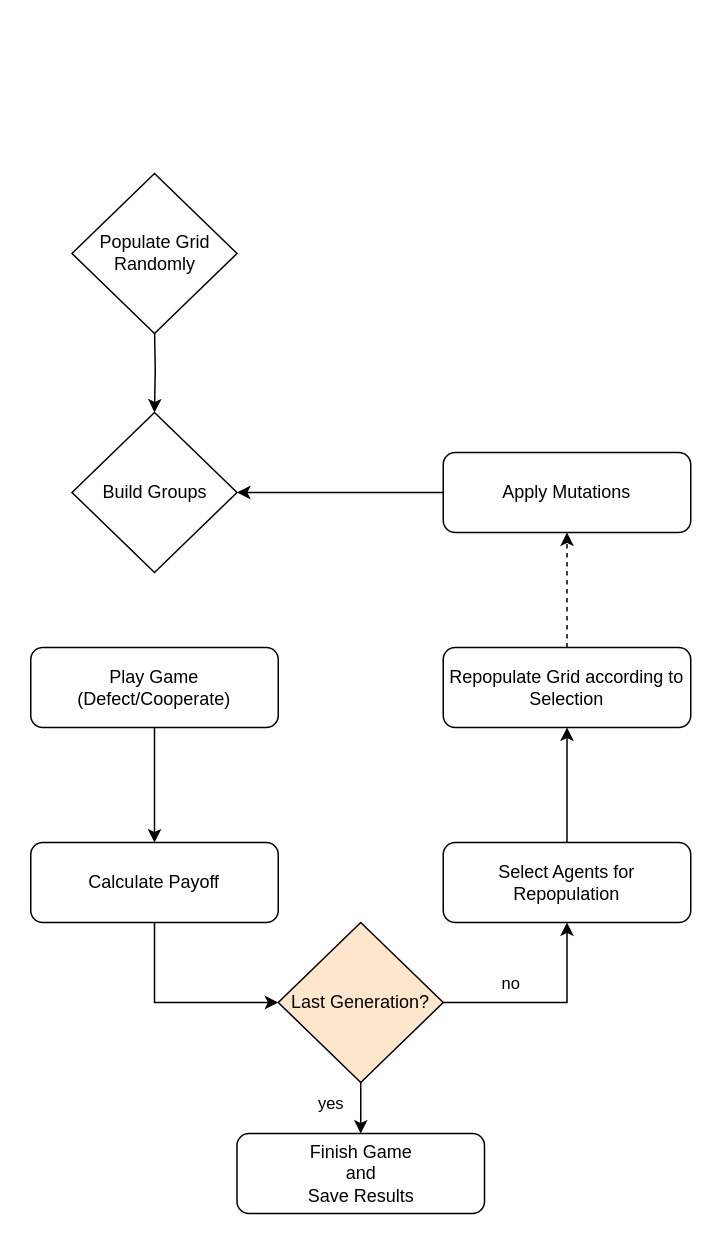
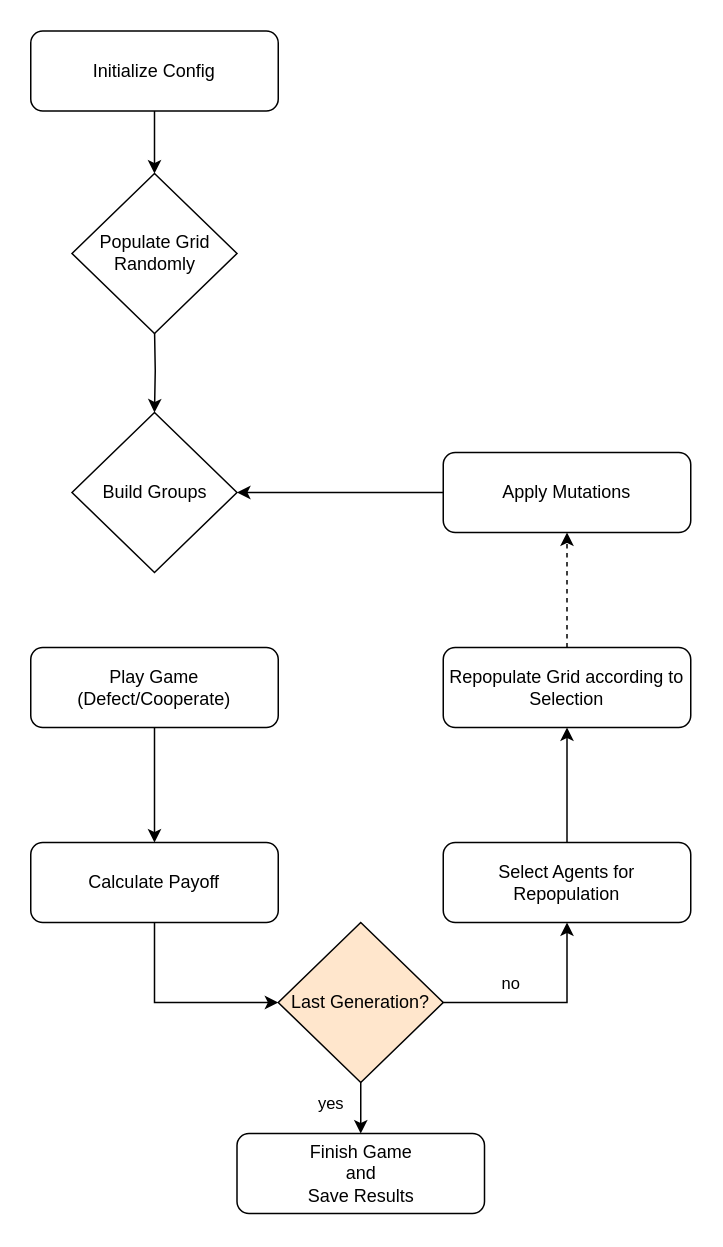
node "Initialize Config": added
edge "Initialize Config" -> "Populate Grid Randomly": added
